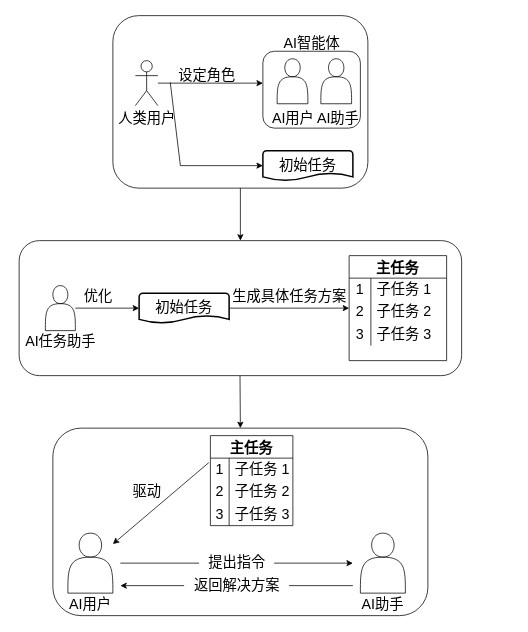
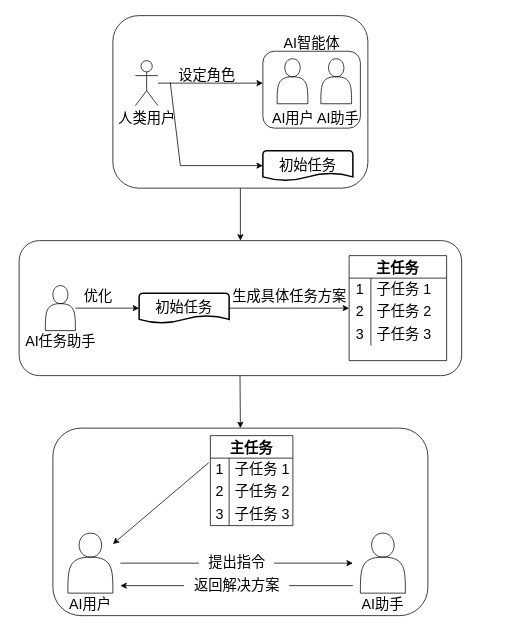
node "驱动": removed
